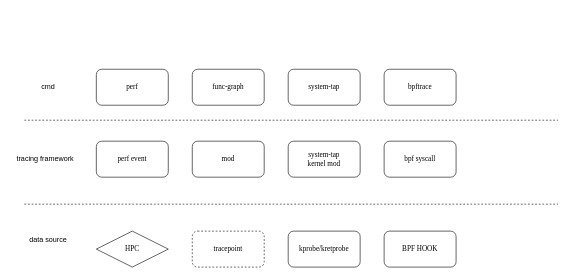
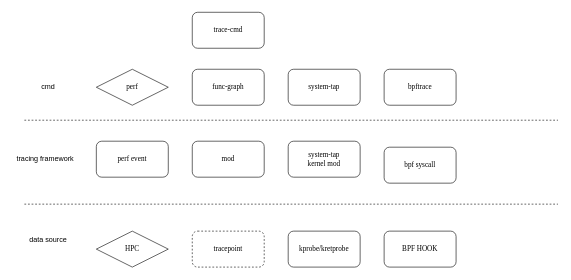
node "trace-cmd": added
node "perf": shape rounded rectangle -> diamond
node "bpf syscall": moved (420, 159) -> (420, 165)
